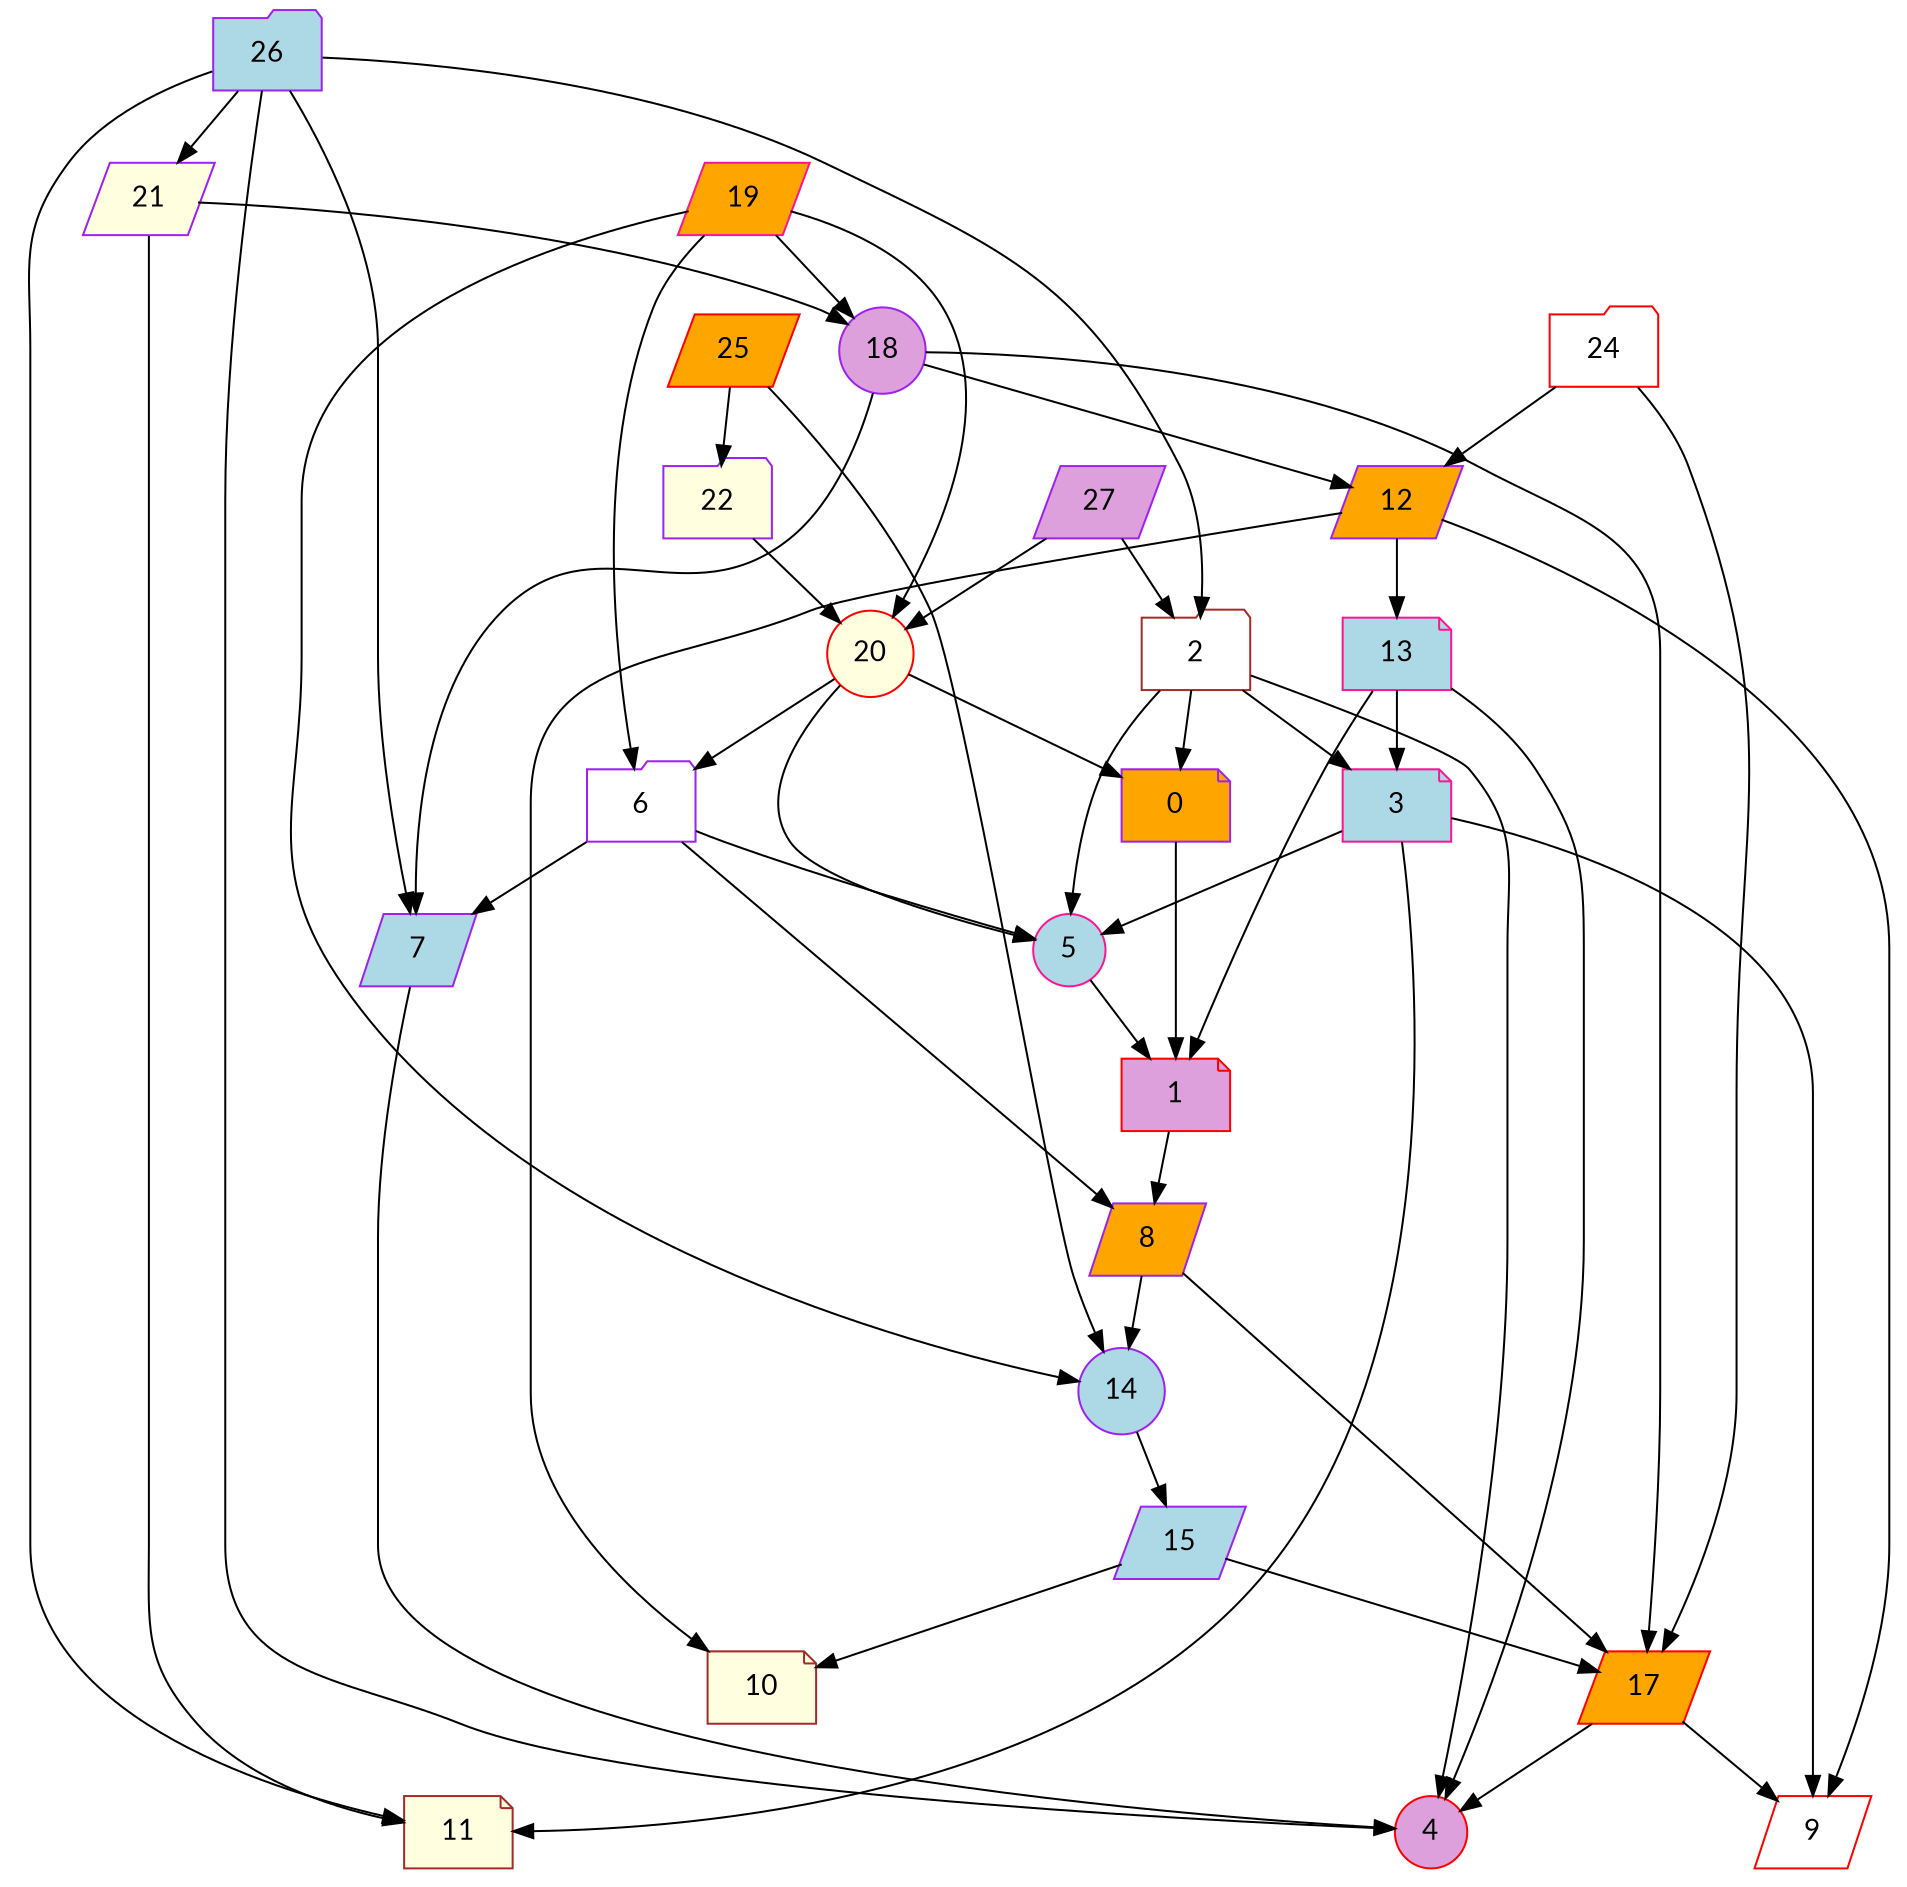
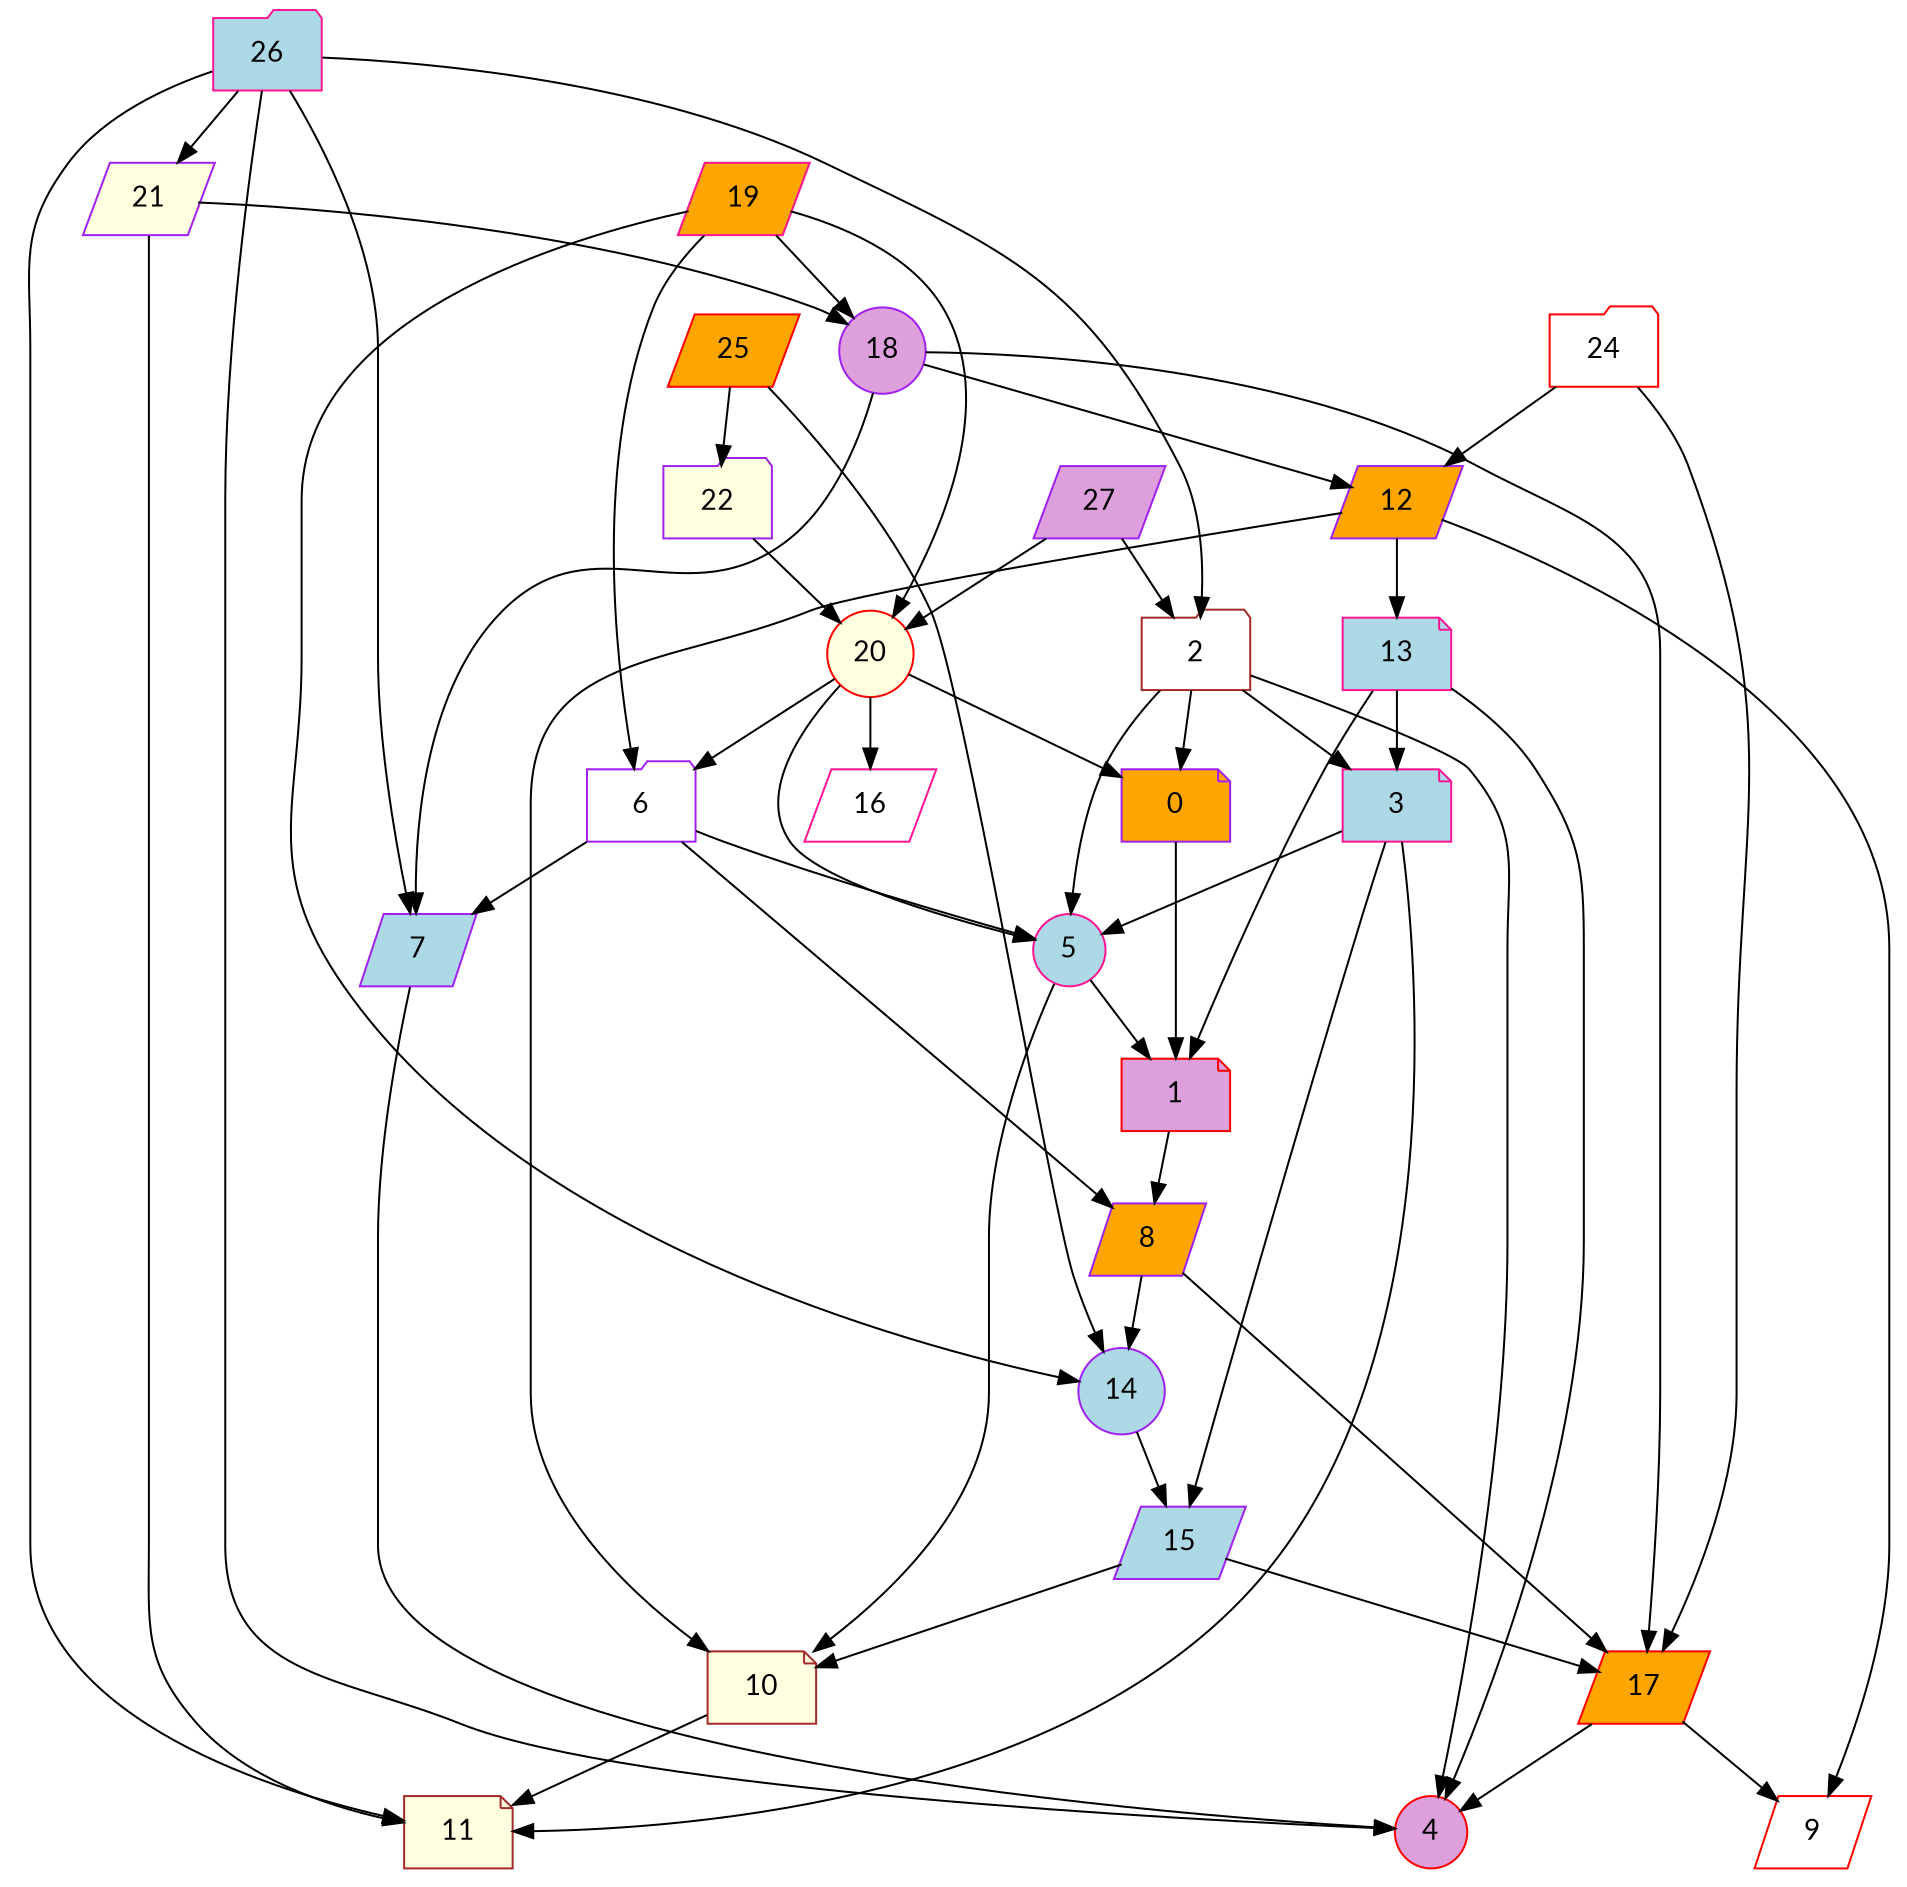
node "26": color purple -> deeppink
node "16": added
edge "3" -> "9": now "3" -> "15"
edge "5" -> "10": added
edge "10" -> "11": added
